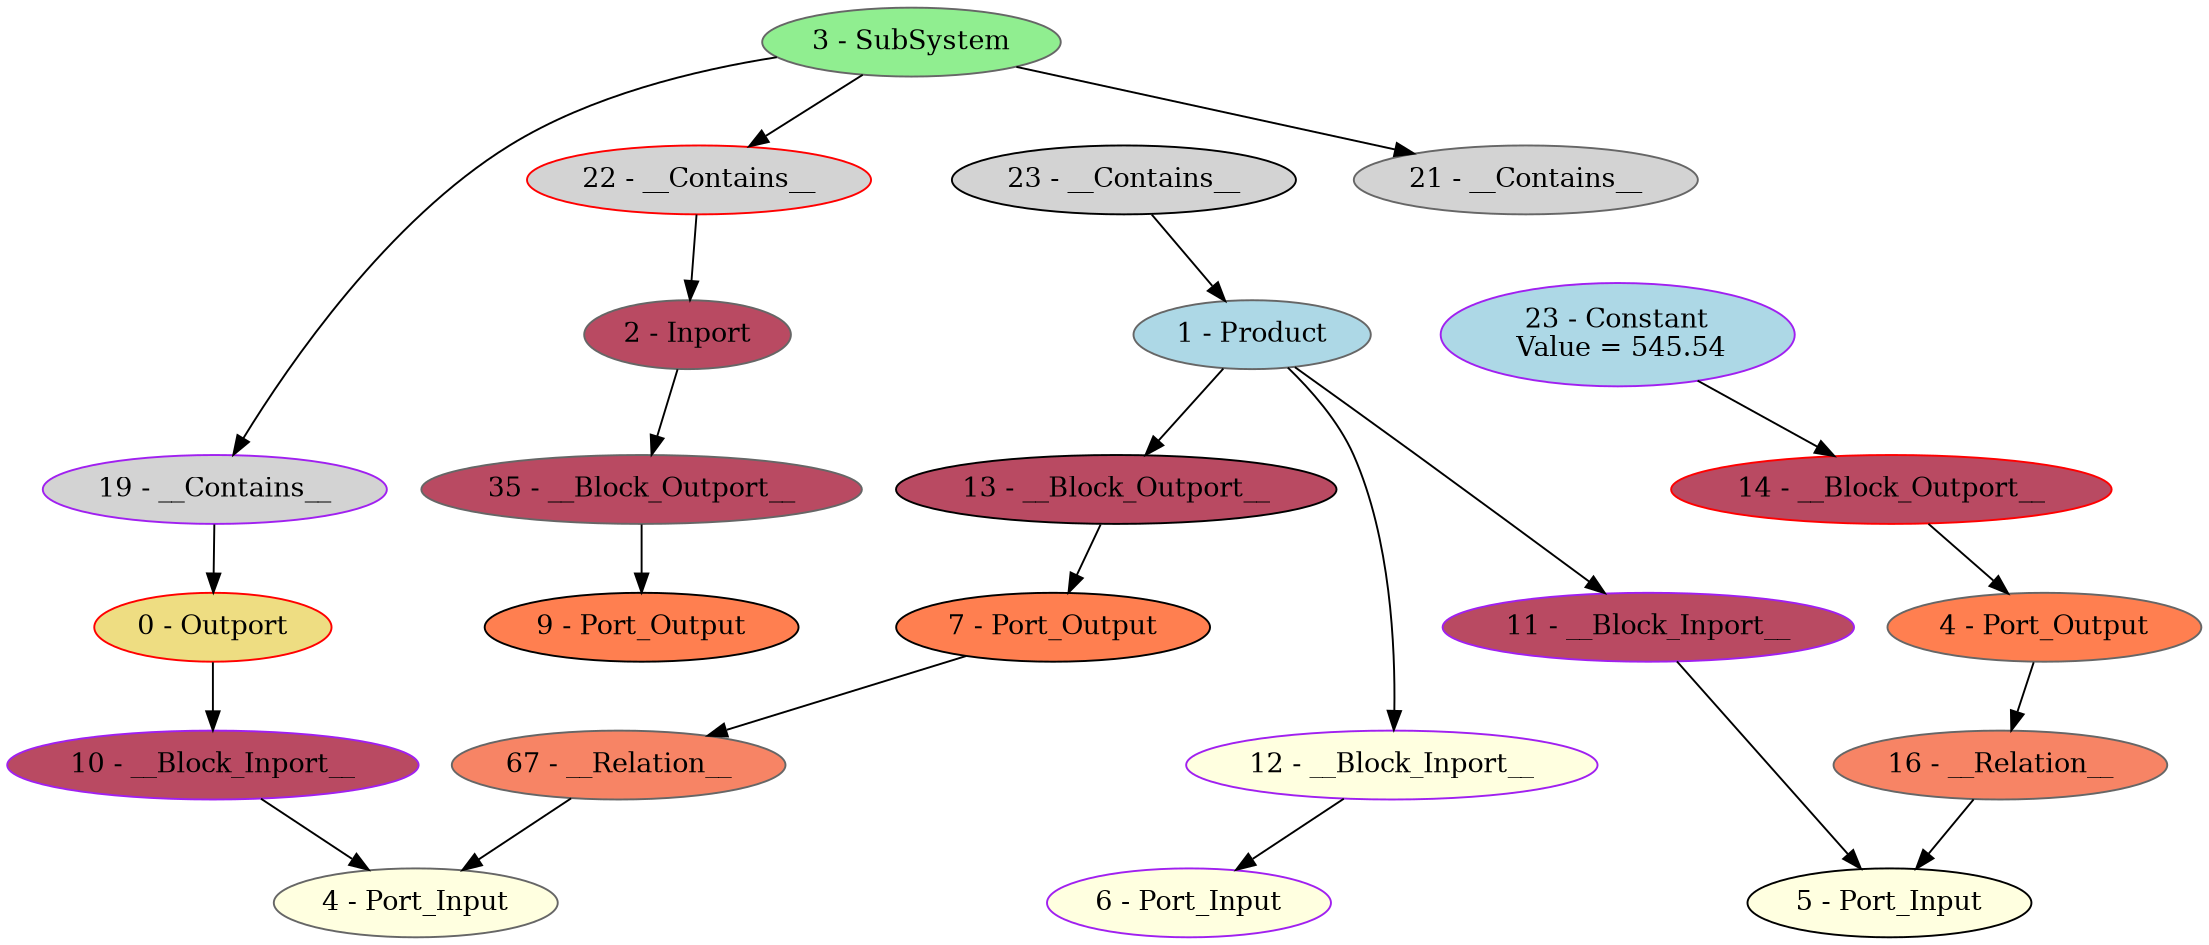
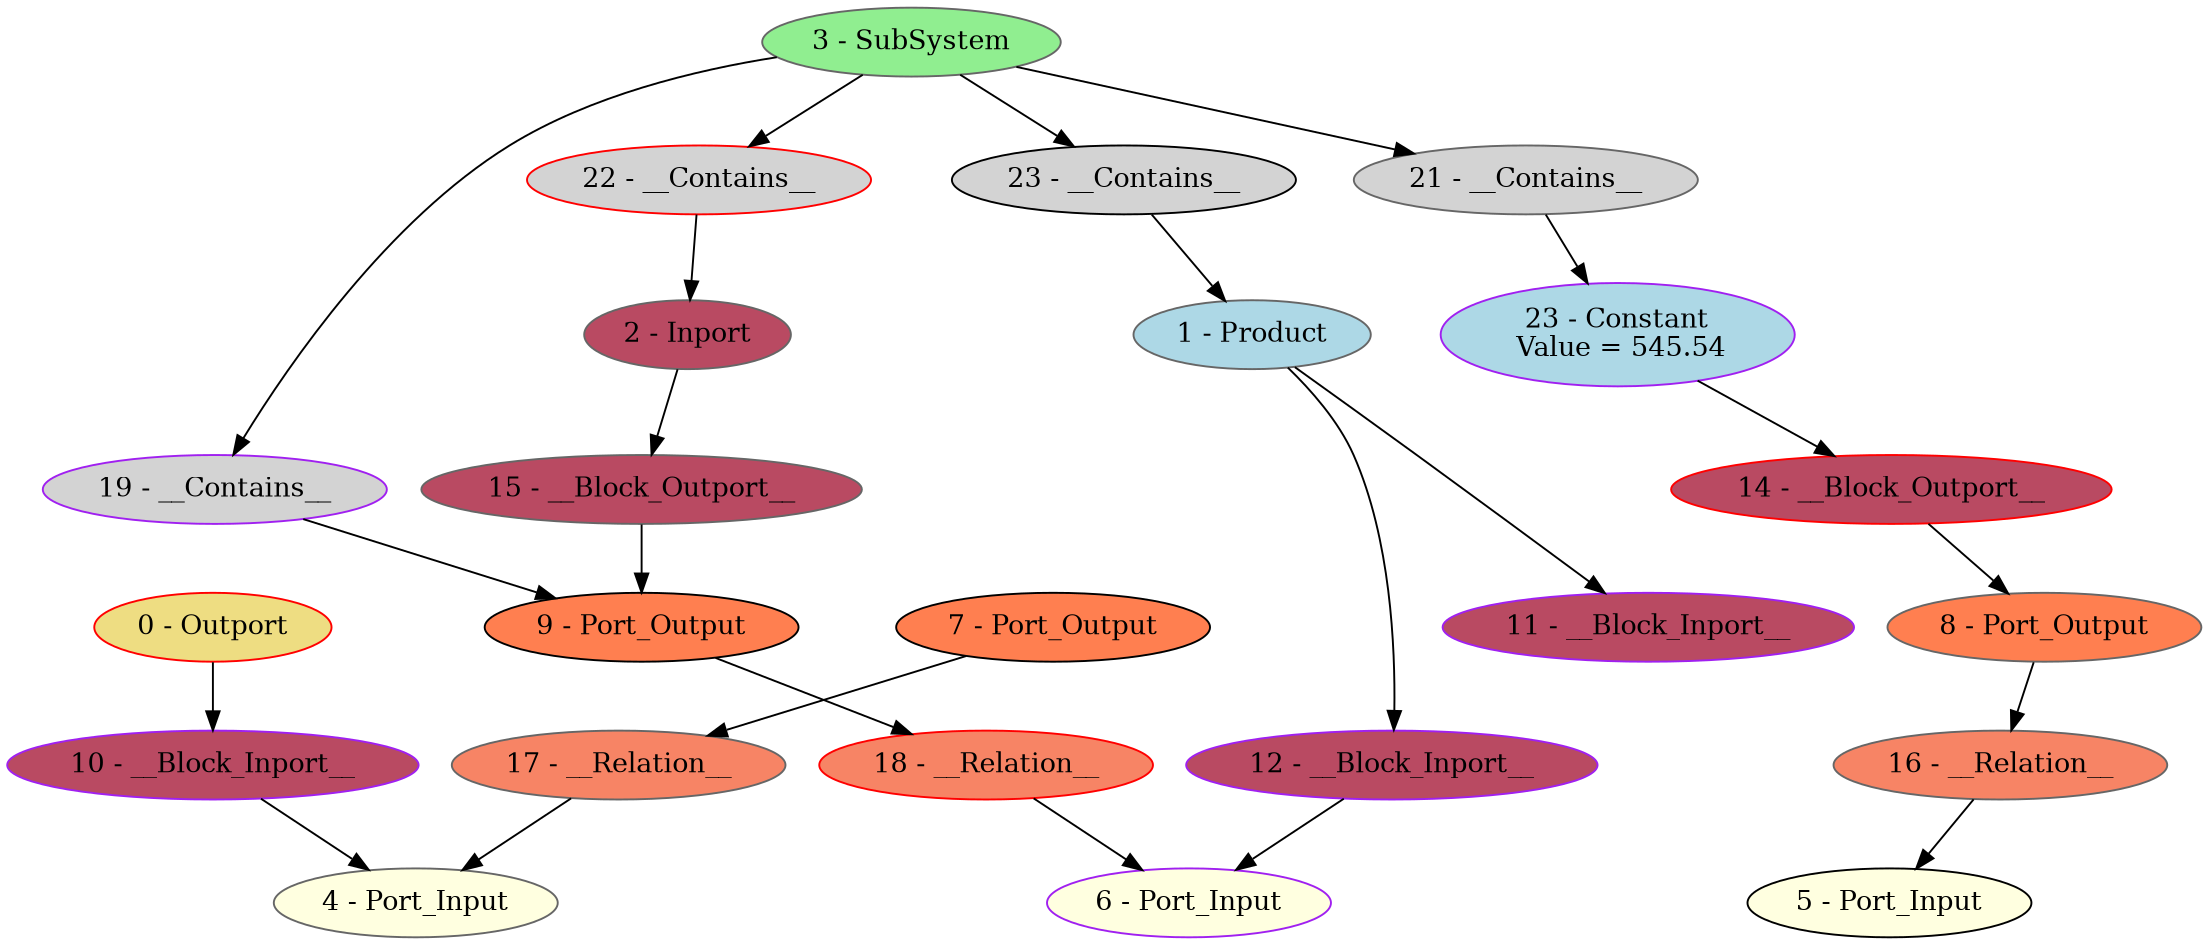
edge "3 - SubSystem" -> "23 - __Contains__": added
edge "21 - __Contains__" -> "23 - Constant Value = 545.54": added
node "35 - __Block_Outport__": label "35 - __Block_Outport__" -> "15 - __Block_Outport__"
node "13 - __Block_Outport__": removed
edge "19 - __Contains__" -> "0 - Outport": now "19 - __Contains__" -> "9 - Port_Output"
node "4 - Port_Output": label "4 - Port_Output" -> "8 - Port_Output"
edge "11 - __Block_Inport__" -> "5 - Port_Input": removed
node "67 - __Relation__": label "67 - __Relation__" -> "17 - __Relation__"
node "18 - __Relation__": added
node "12 - __Block_Inport__": fillcolor lightyellow -> #b94a62
